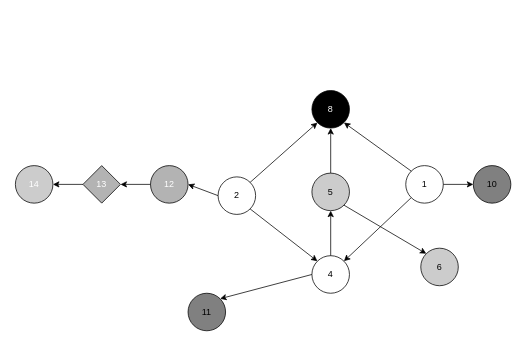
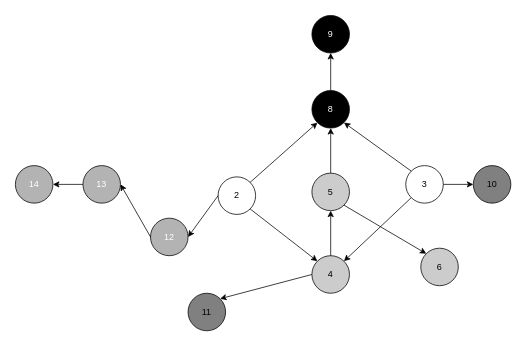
node "9": added
edge "8" -> "9": added
node "14": fillcolor #cccccc -> #b3b3b3
node "13": shape diamond -> ellipse
node "12": moved (169, 184) -> (169, 237)
node "1": label "1" -> "3"
node "4": fillcolor #ffffff -> #cccccc
